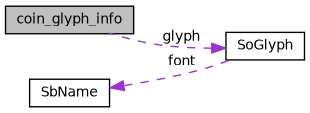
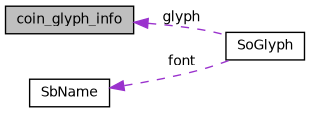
edge "coin_glyph_info" -> "SoGlyph": reversed
